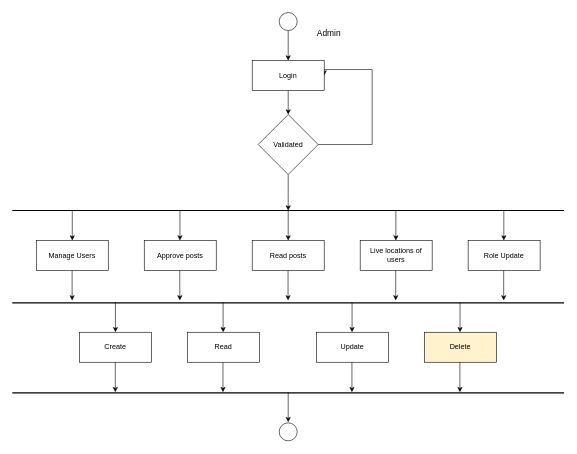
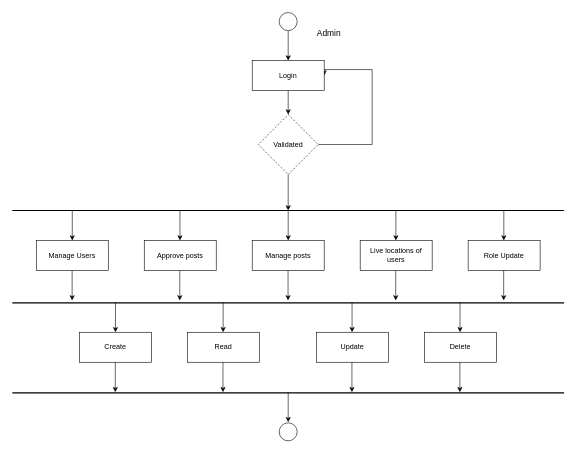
node "Validated": style solid -> dashed
node "Read posts": label "Read posts" -> "Manage posts"
node "Delete": fillcolor #fff2cc -> #ffffff
